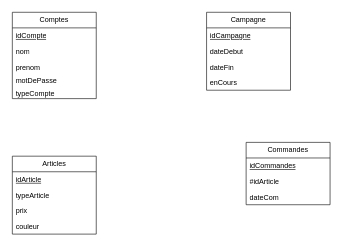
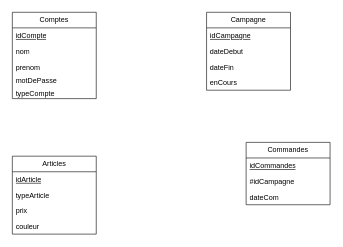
node "#idArticle": label "#idArticle" -> "#idCampagne"
